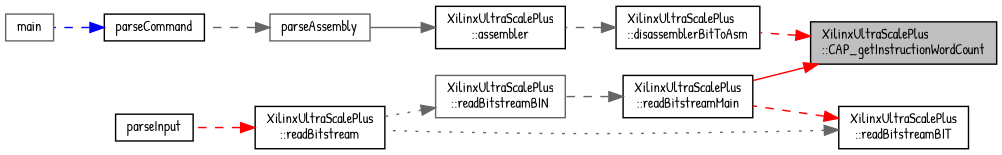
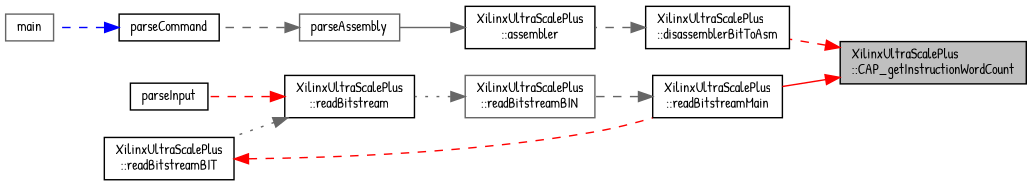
edge "XilinxUltraScalePlus ::readBitstream" -> "XilinxUltraScalePlus ::readBitstreamBIT": reversed
